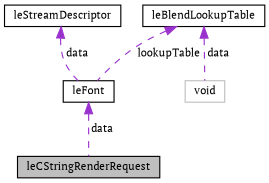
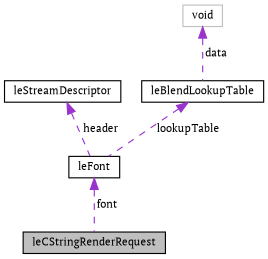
edge "leFont" -> "leStreamDescriptor": label " data" -> " header"
edge "void" -> "leBlendLookupTable": reversed
edge "leCStringRenderRequest" -> "leFont": label " data" -> " font"
